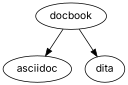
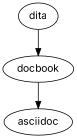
edge "docbook" -> "dita": reversed
